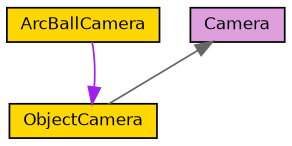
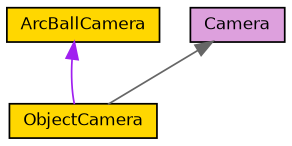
edge "ArcBallCamera" -> "ObjectCamera": reversed
